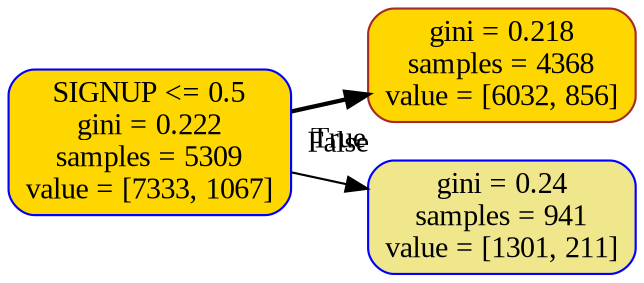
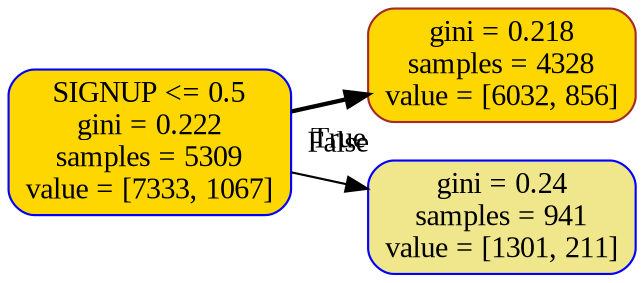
node "gini = 0.218 samples = 4368 value = [6032, 856]": label "gini = 0.218 samples = 4368 value = [6032, 856]" -> "gini = 0.218 samples = 4328 value = [6032, 856]"
